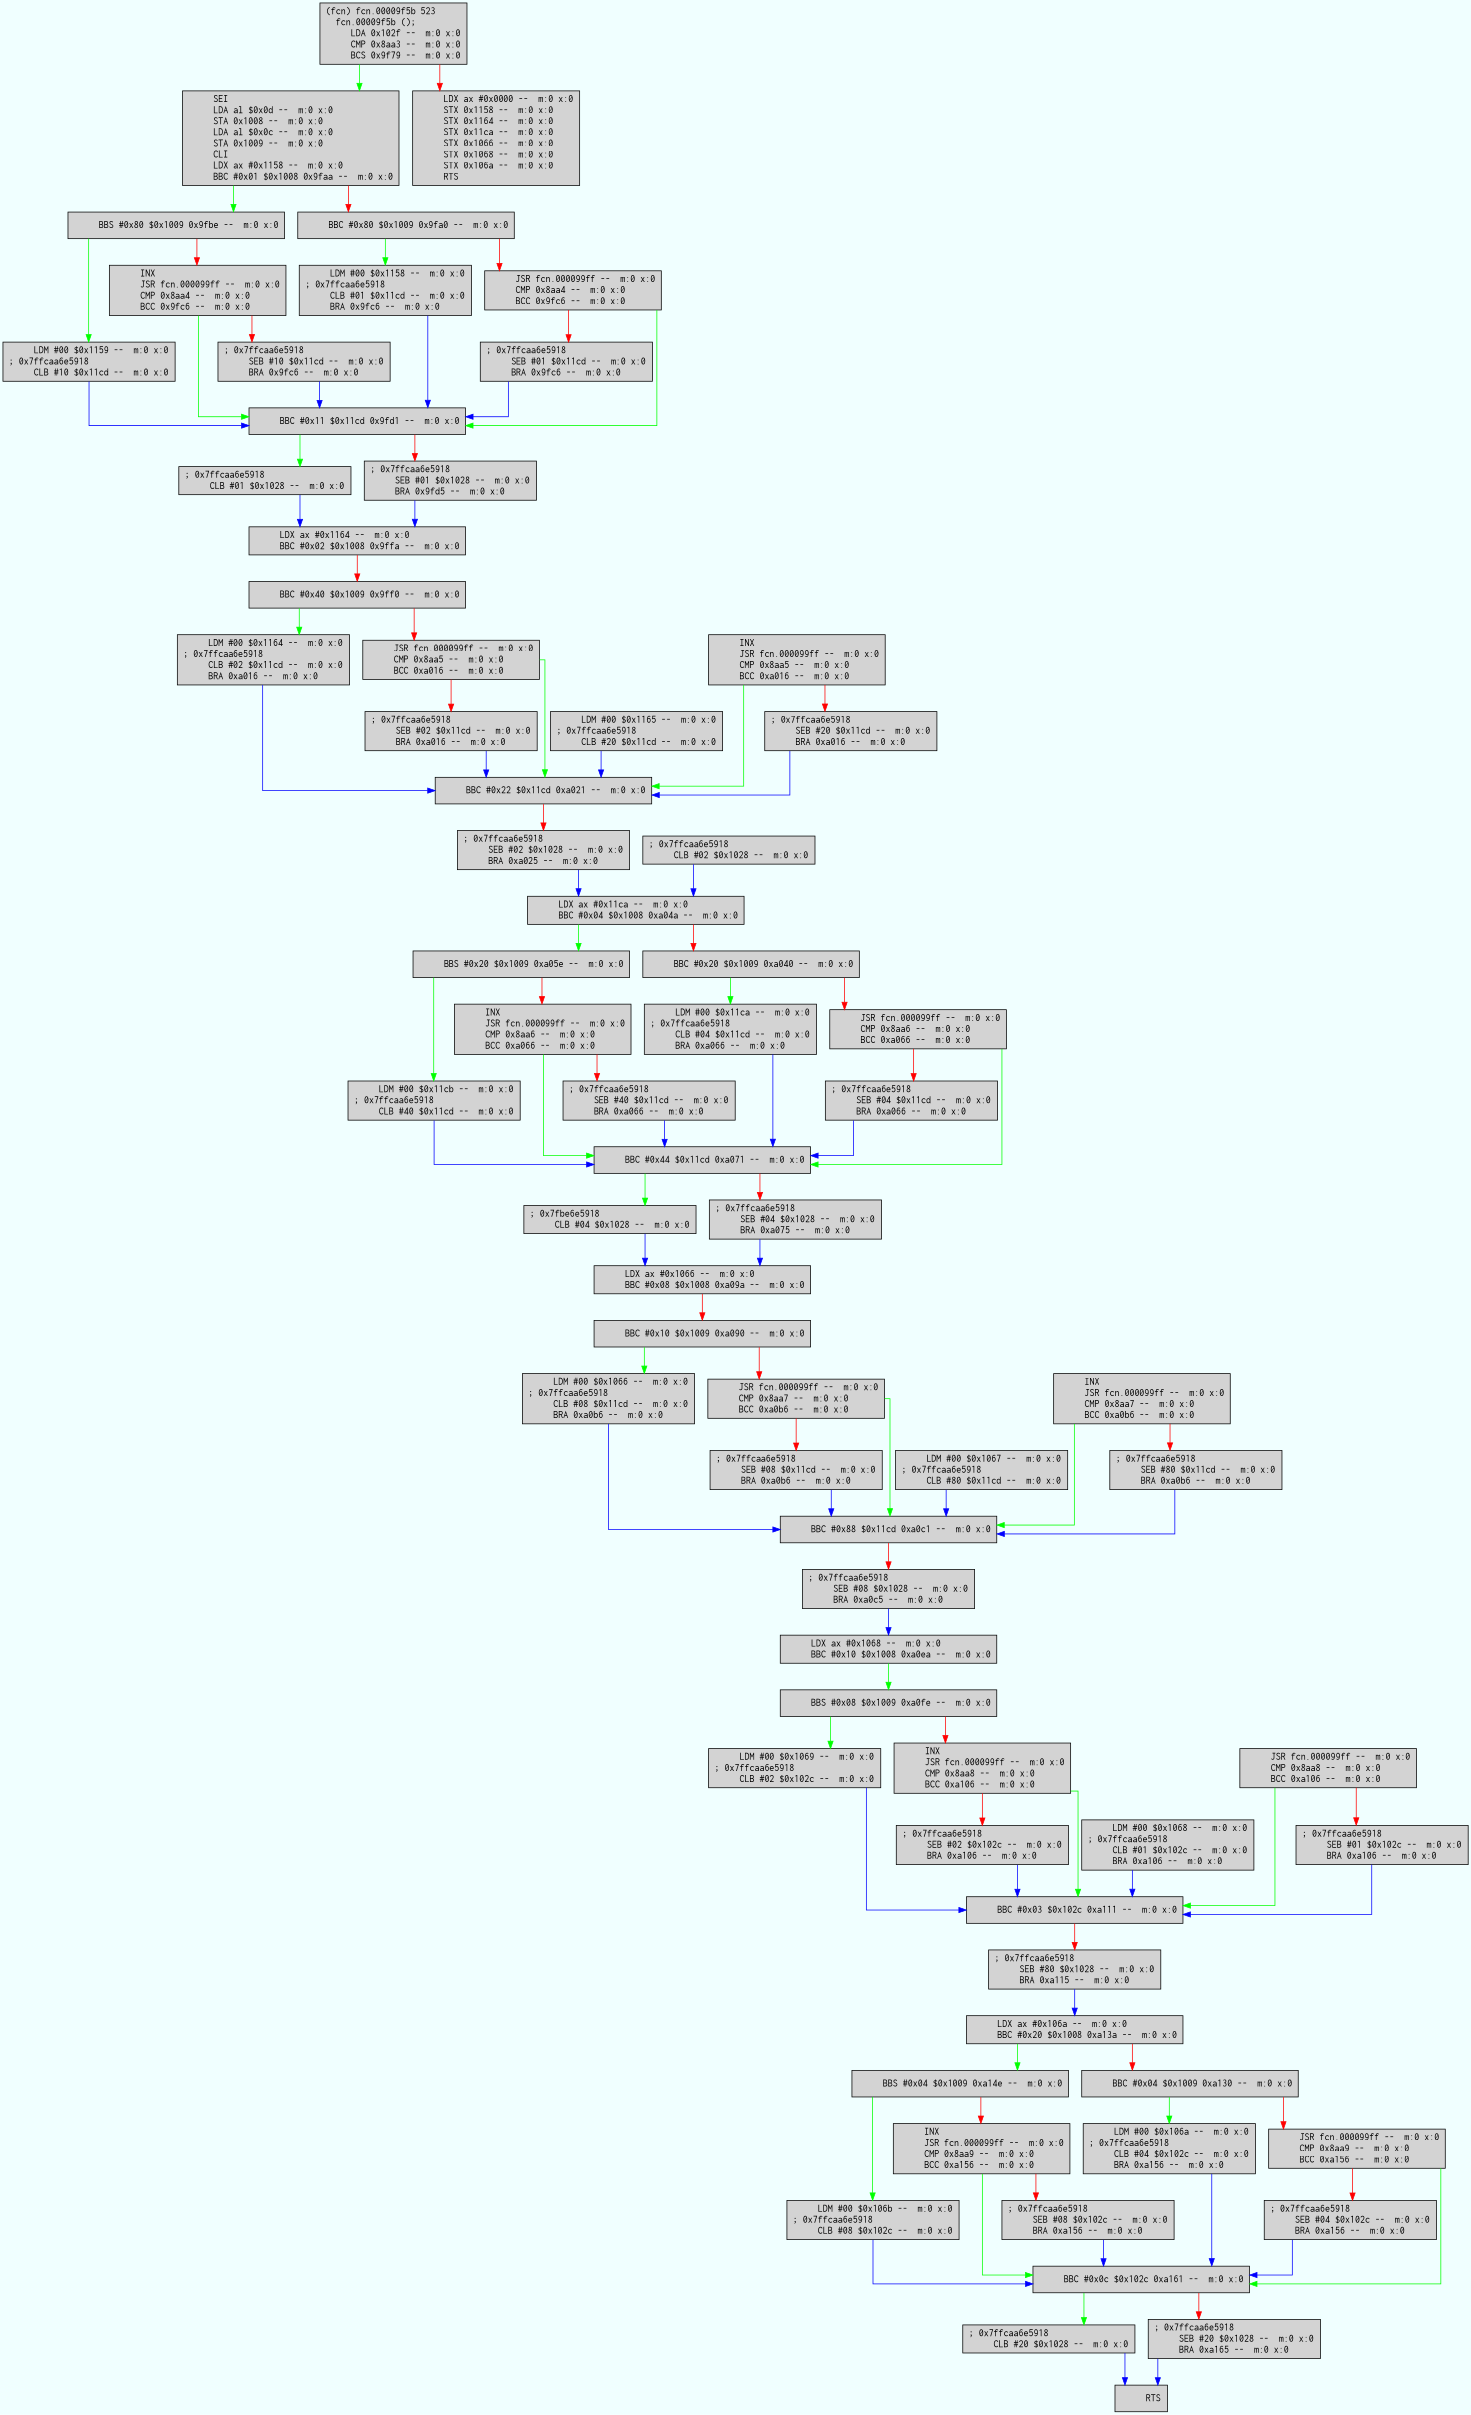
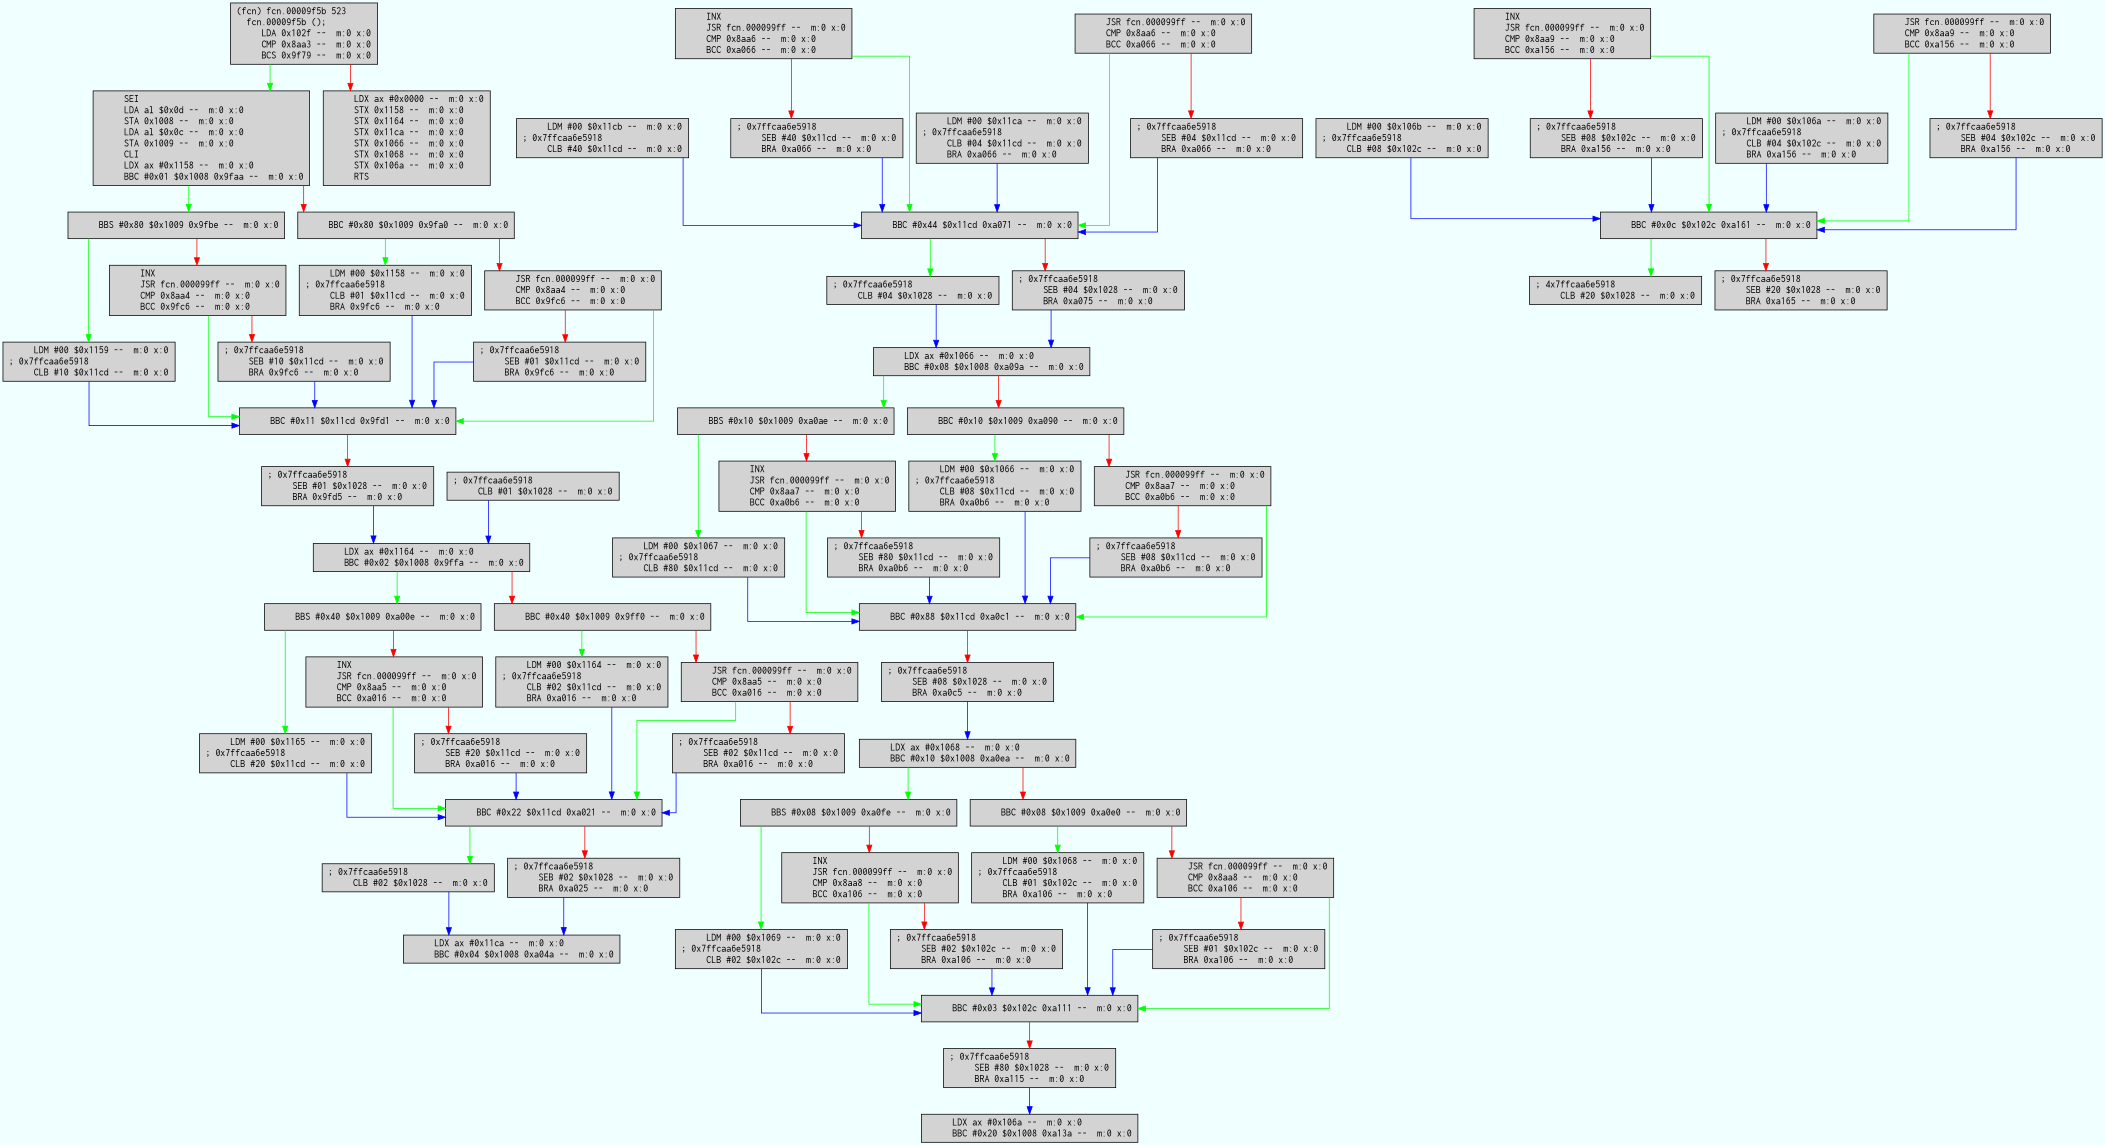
node "BBS #0x10 $0x1009 0xa0ae --  m:0 x:0": added
edge "BBC #0x11 $0x11cd 0x9fd1 --  m:0 x:0" -> "; 0x7ffcaa6e5918 CLB #01 $0x1028 --  m:0 x:0": removed
node "BBS #0x40 $0x1009 0xa00e --  m:0 x:0": added
node "BBC #0x08 $0x1009 0xa0e0 --  m:0 x:0": added
edge "BBC #0x22 $0x11cd 0xa021 --  m:0 x:0" -> "; 0x7ffcaa6e5918 CLB #02 $0x1028 --  m:0 x:0": added
node "BBS #0x20 $0x1009 0xa05e --  m:0 x:0": removed
node "BBC #0x20 $0x1009 0xa040 --  m:0 x:0": removed
node "; 0x7fbe6e5918 CLB #04 $0x1028 --  m:0 x:0": label "; 0x7fbe6e5918 CLB #04 $0x1028 --  m:0 x:0" -> "; 0x7ffcaa6e5918 CLB #04 $0x1028 --  m:0 x:0"
node "BBS #0x04 $0x1009 0xa14e --  m:0 x:0": removed
node "BBC #0x04 $0x1009 0xa130 --  m:0 x:0": removed
node "; 0x7ffcaa6e5918 CLB #20 $0x1028 --  m:0 x:0": label "; 0x7ffcaa6e5918 CLB #20 $0x1028 --  m:0 x:0" -> "; 4x7ffcaa6e5918 CLB #20 $0x1028 --  m:0 x:0"
node "RTS": removed
